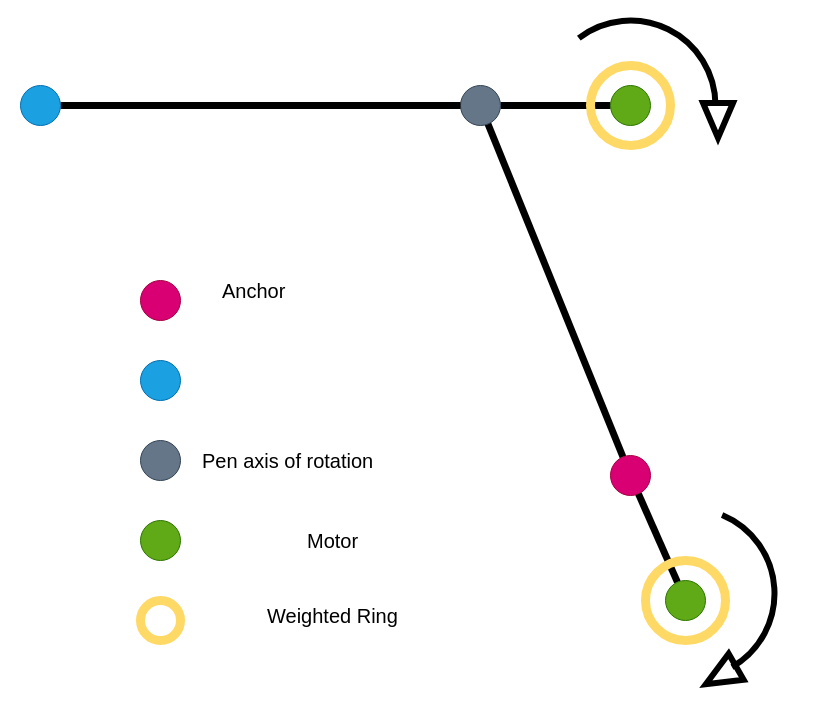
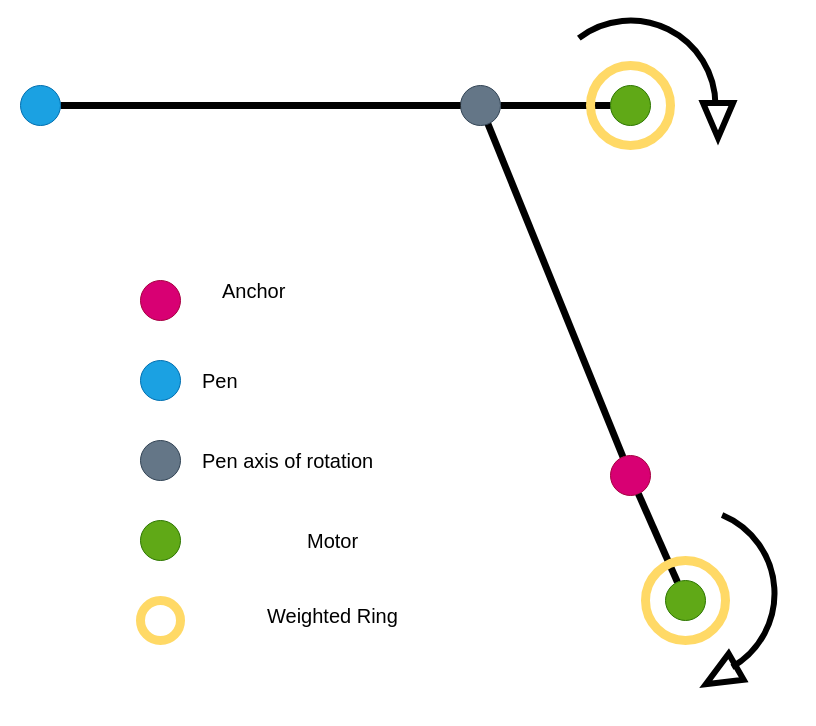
node "Pen": added
